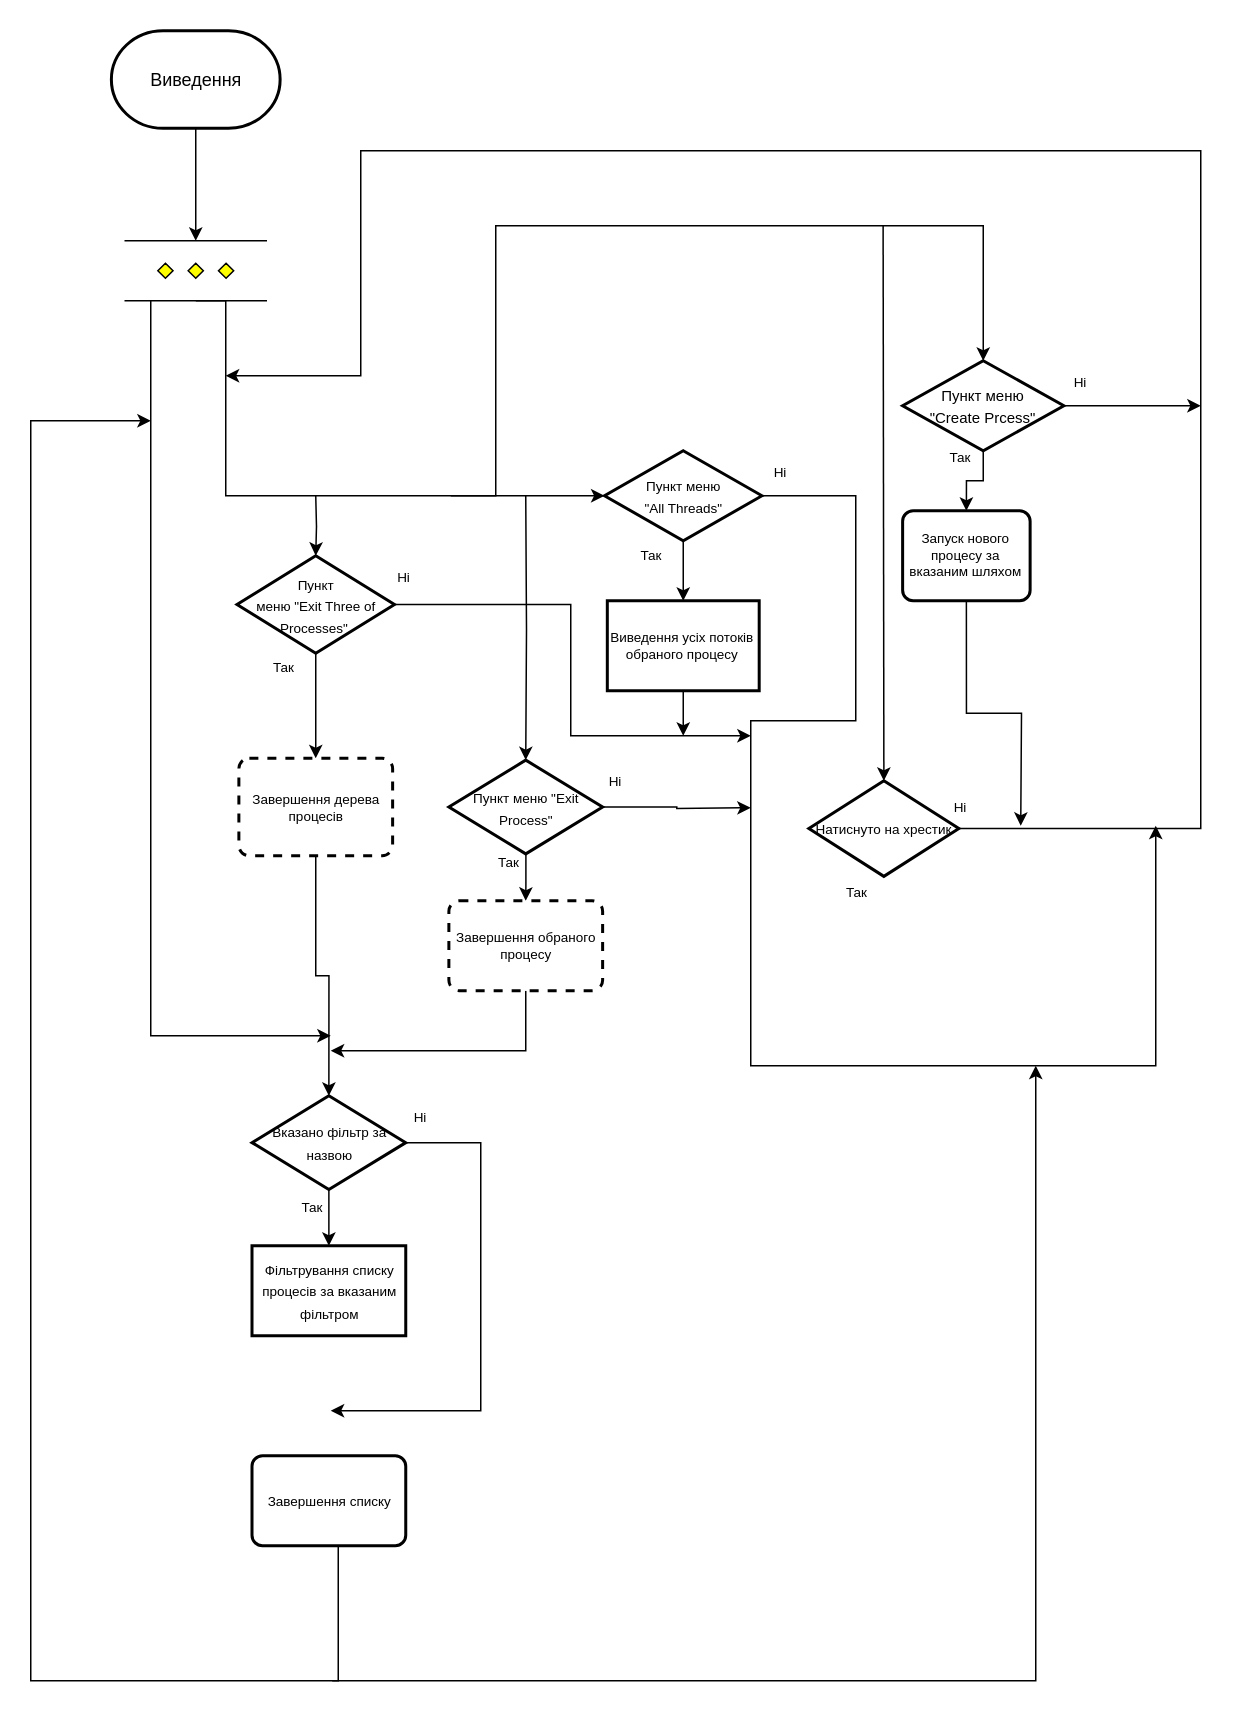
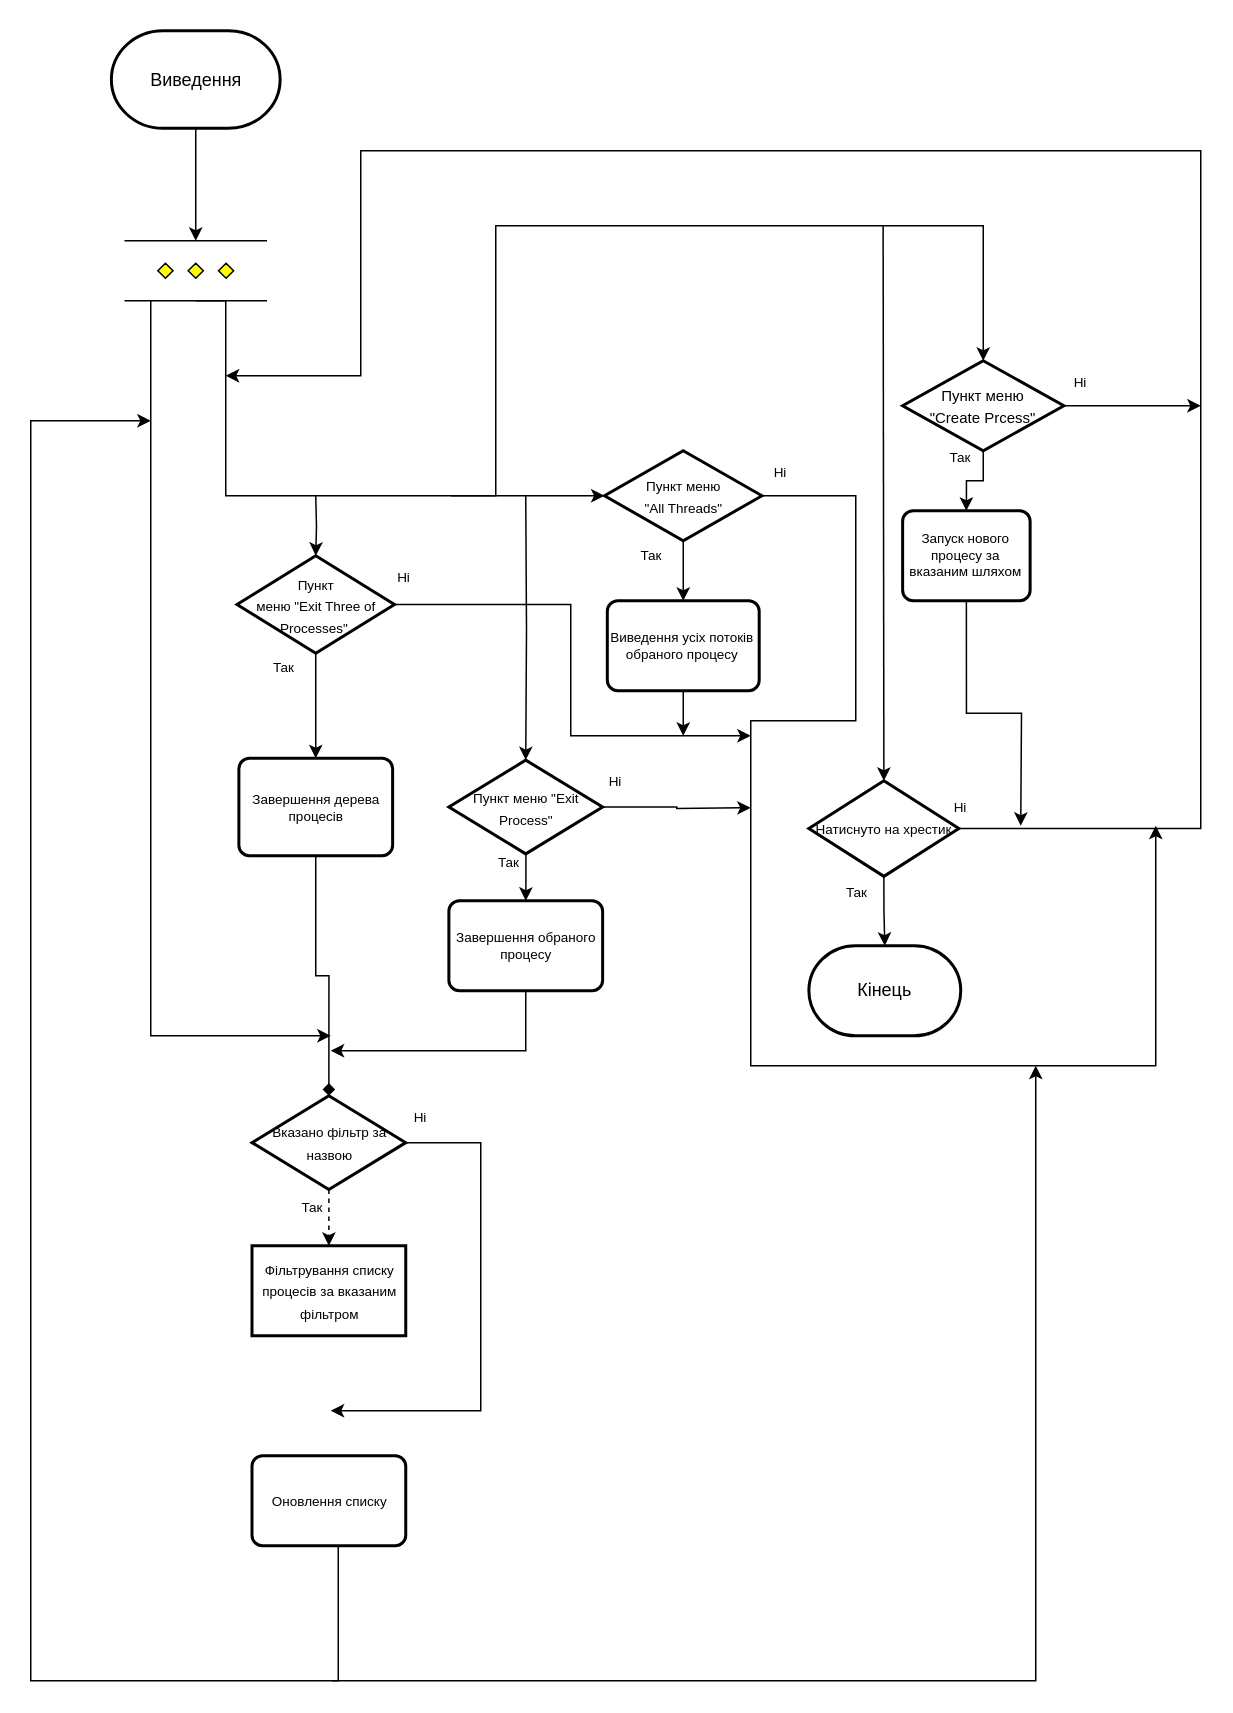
node "Виведення усіх потоків обраного процесу": shape rectangle -> rounded rectangle
node "Завершення дерева процесів": style dashed -> solid
edge "Натиснуто на хрестик" -> "Кінець": added
node "Завершення обраного процесу": style dashed -> solid
node "Кінець": added
edge "Завершення дерева процесів" -> "Вказано фільтр за назвою": arrowhead classic -> diamond
edge "Вказано фільтр за назвою" -> "Фільтрування списку процесів за вказаним фільтром": style solid -> dashed
node "Завершення списку": label "Завершення списку" -> "Оновлення списку"
